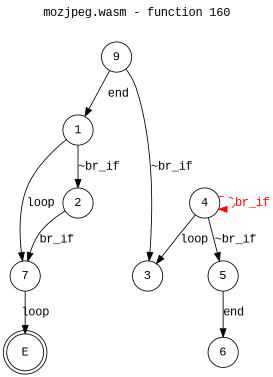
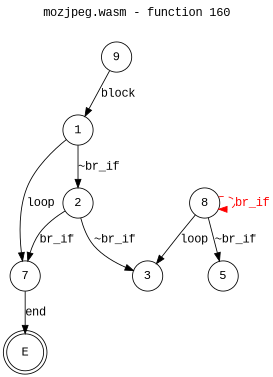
edge "9" -> "1": label "end" -> "block"
edge "9" -> "3": now "2" -> "3"
node "4": label "4" -> "8"
edge "7" -> "E": label "loop" -> "end"
node "6": removed
